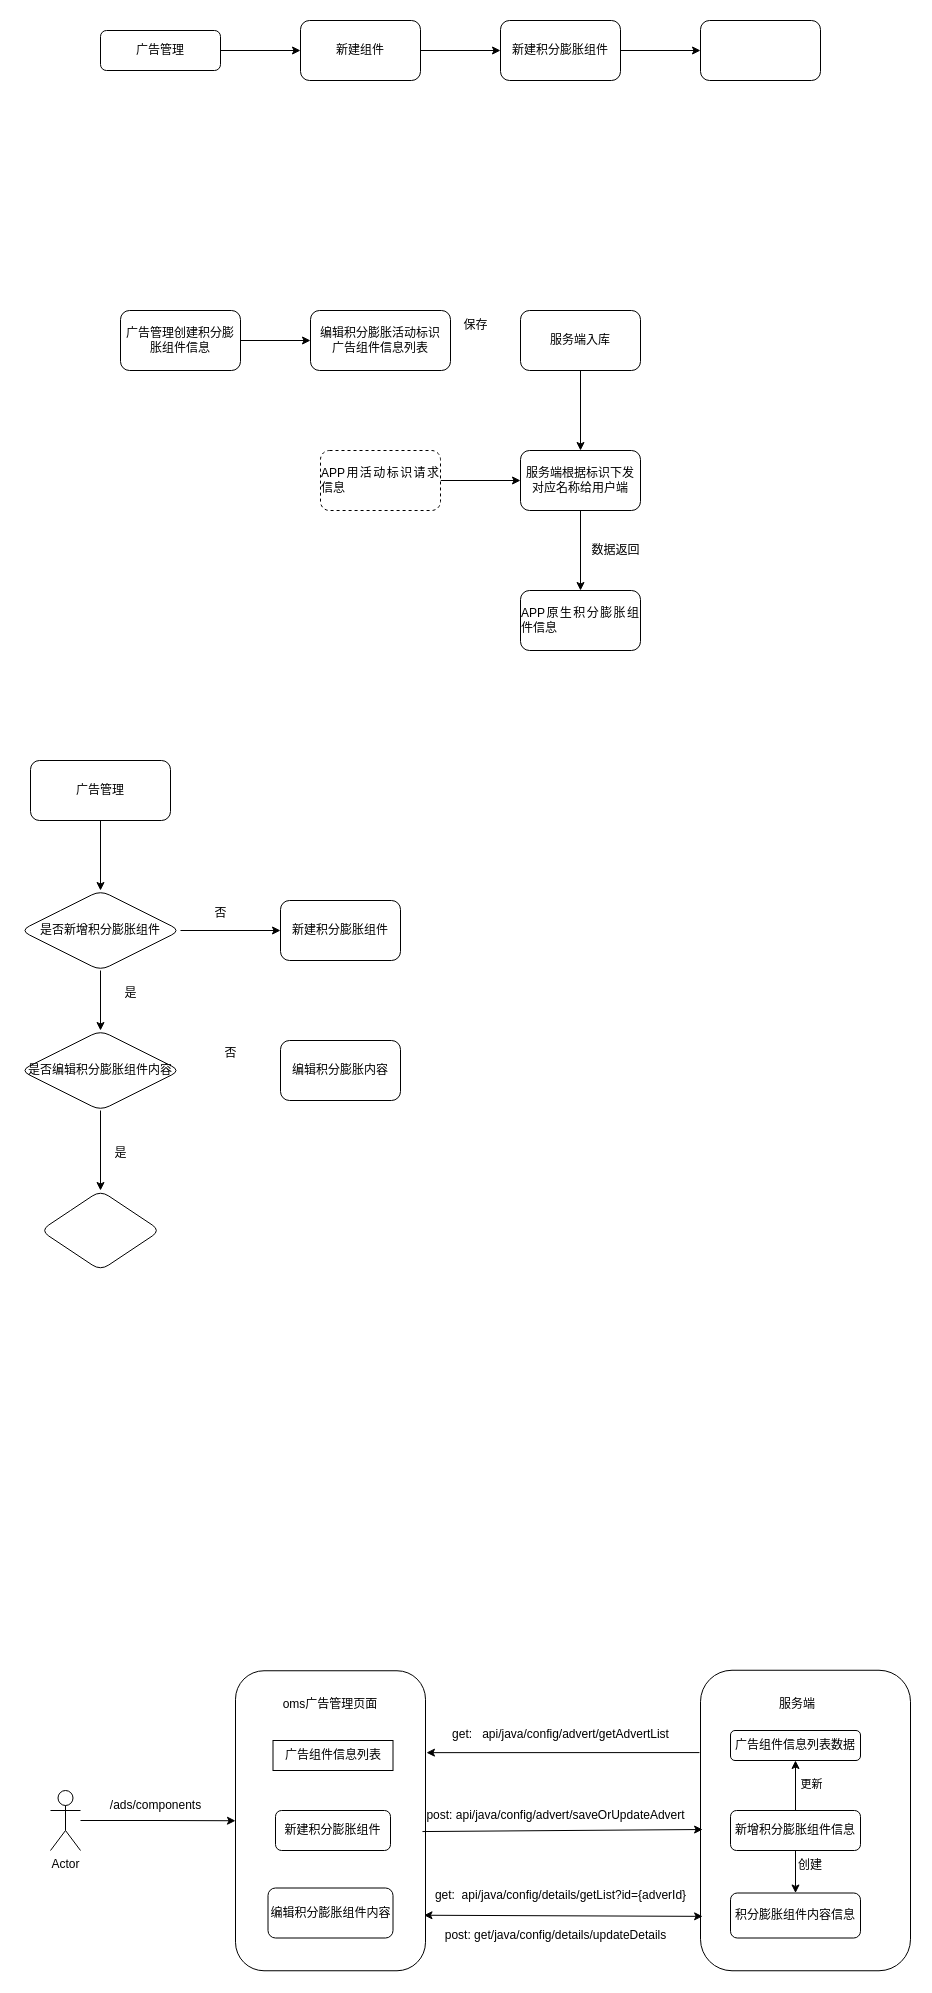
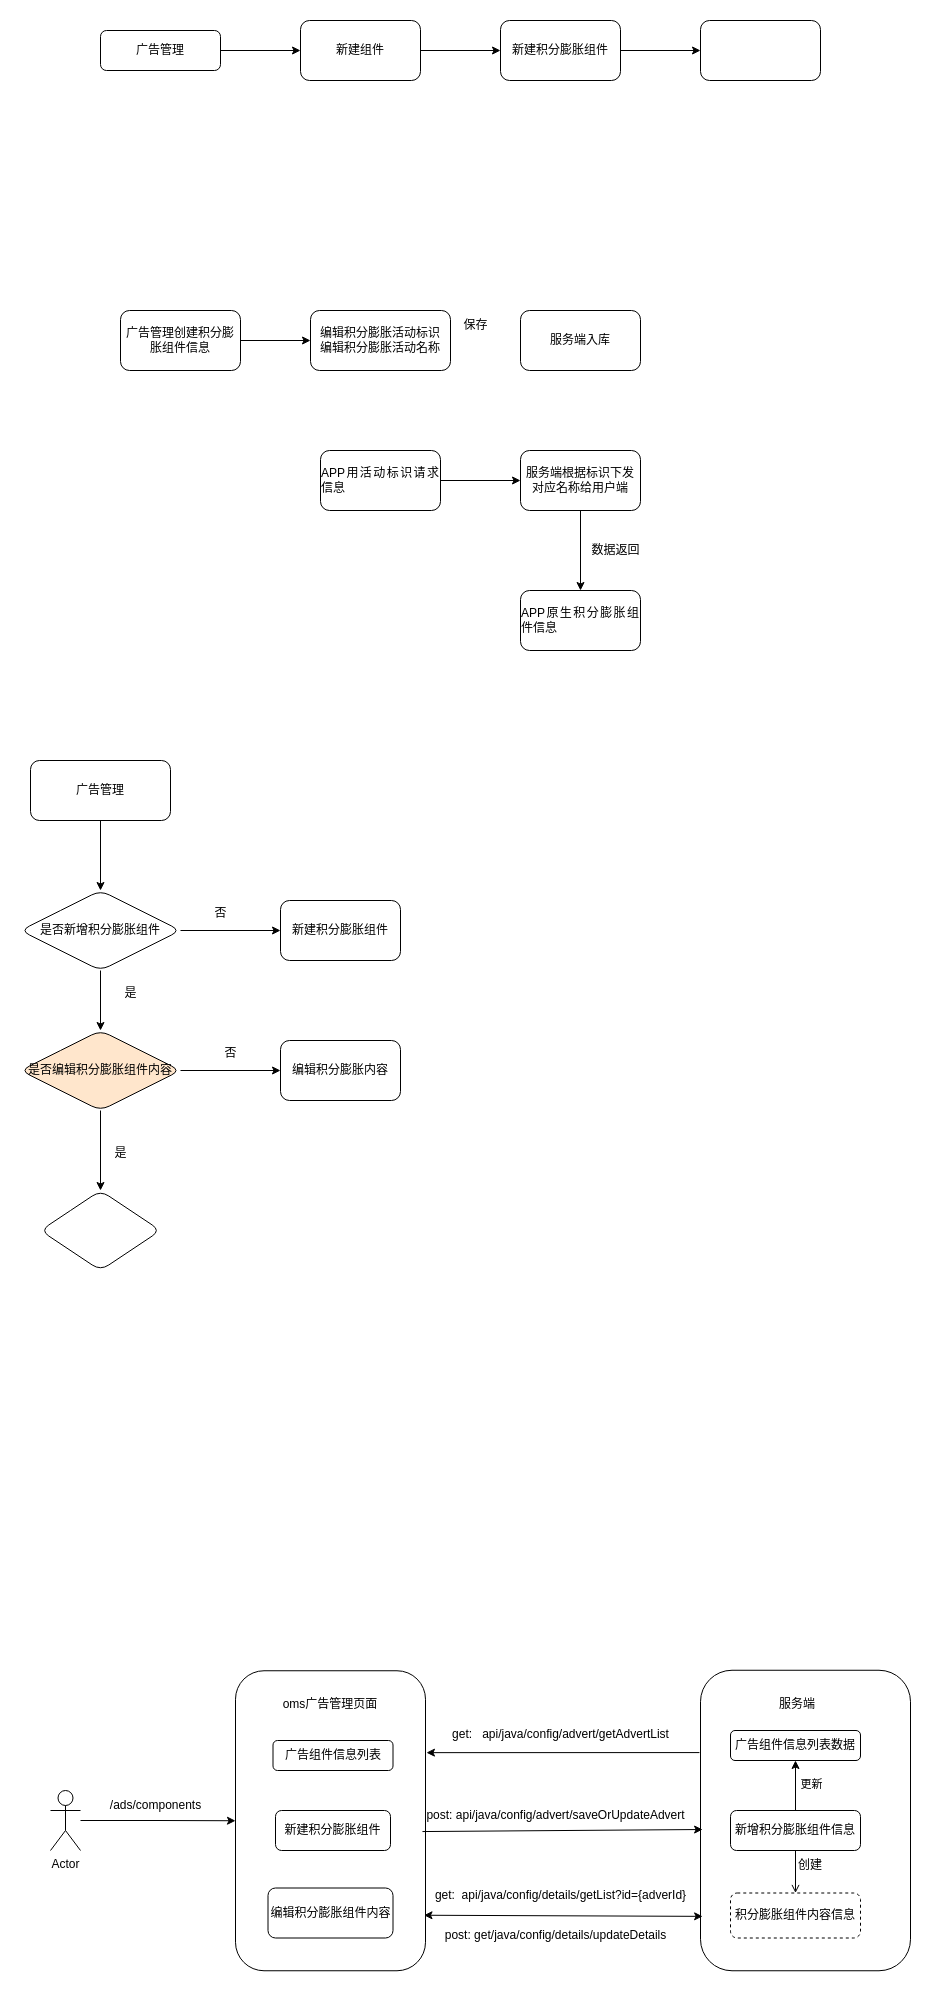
node "编辑积分膨胀活动标识 广告组件信息列表": label "编辑积分膨胀活动标识 广告组件信息列表" -> "编辑积分膨胀活动标识 编辑积分膨胀活动名称"
edge "服务端入库" -> "服务端根据标识下发对应名称给用户端": removed
node "APP用活动标识请求信息": style dashed -> solid
node "是否编辑积分膨胀组件内容": fillcolor #ffffff -> #ffe6cc
edge "是否编辑积分膨胀组件内容" -> "编辑积分膨胀内容": added
node "广告组件信息列表": shape rectangle -> rounded rectangle
edge "新增积分膨胀组件信息" -> "积分膨胀组件内容信息": arrowhead classic -> open
node "积分膨胀组件内容信息": style solid -> dashed
